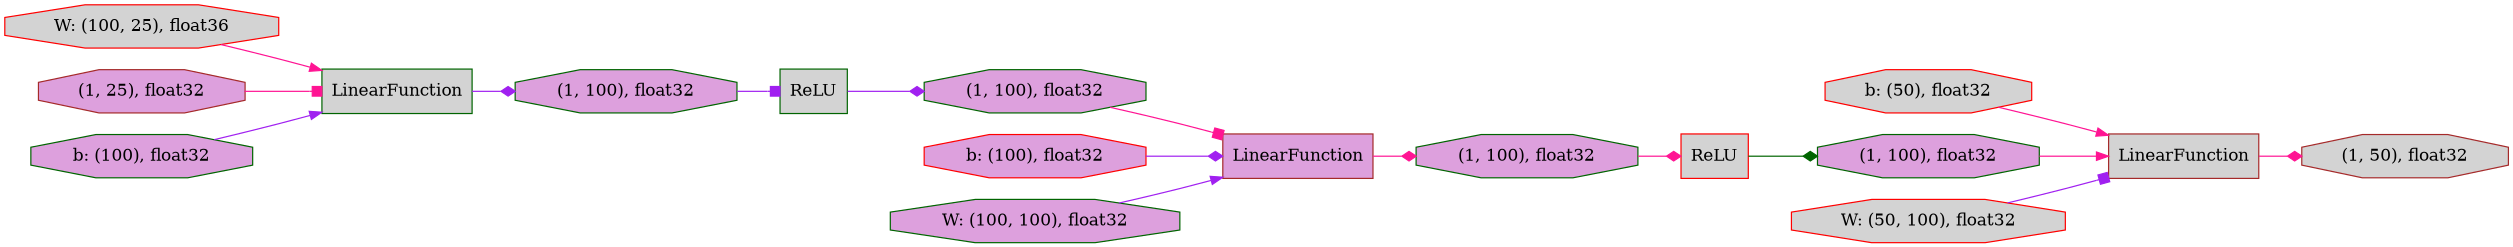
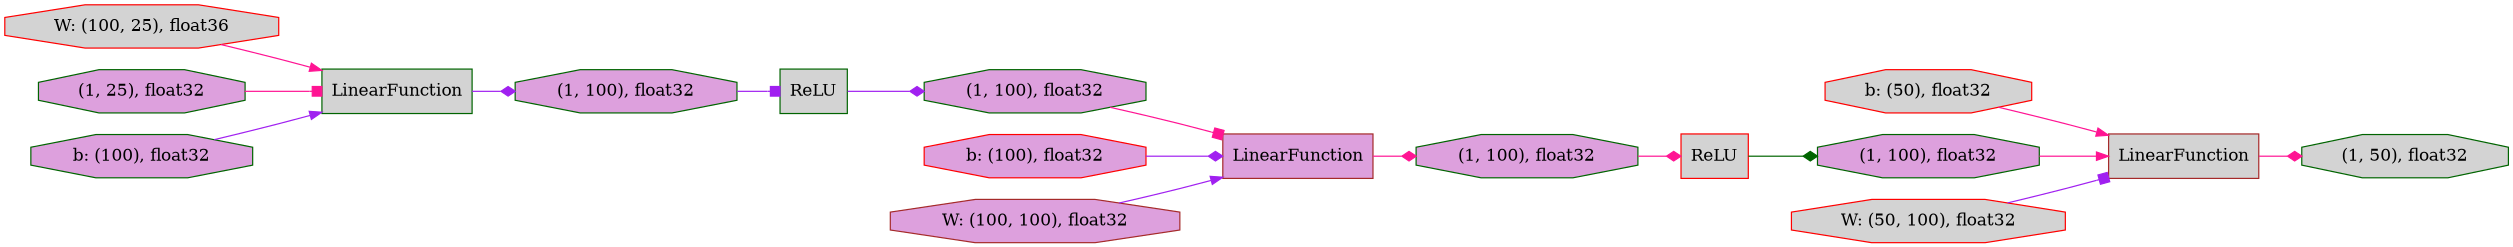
node "(1, 25), float32": color brown -> darkgreen
node "(1, 50), float32": color brown -> darkgreen
node "W: (100, 100), float32": color darkgreen -> brown
